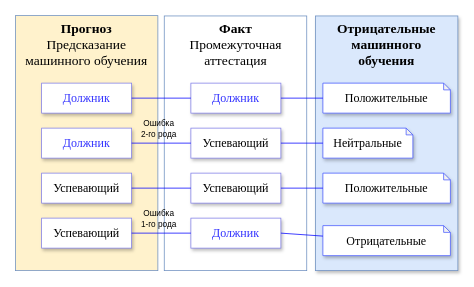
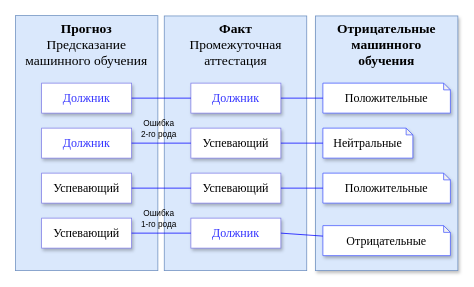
node "Факт Промежуточная аттестация": fillcolor #ffffff -> #dae8fc
node "Прогноз Предсказание машинного обучения": fillcolor #fff2cc -> #dae8fc
